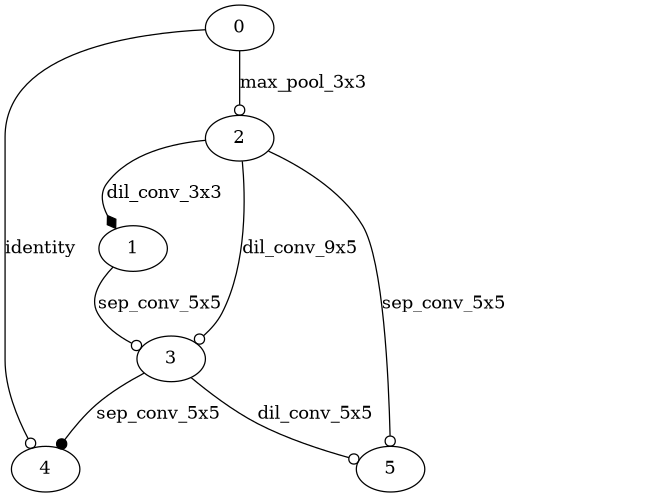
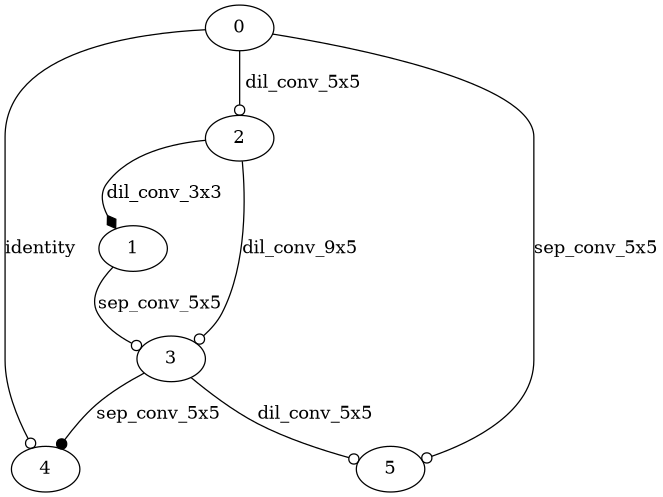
edge "0" -> "2": label "max_pool_3x3" -> "dil_conv_5x5"
edge "2" -> "5": now "0" -> "5"
